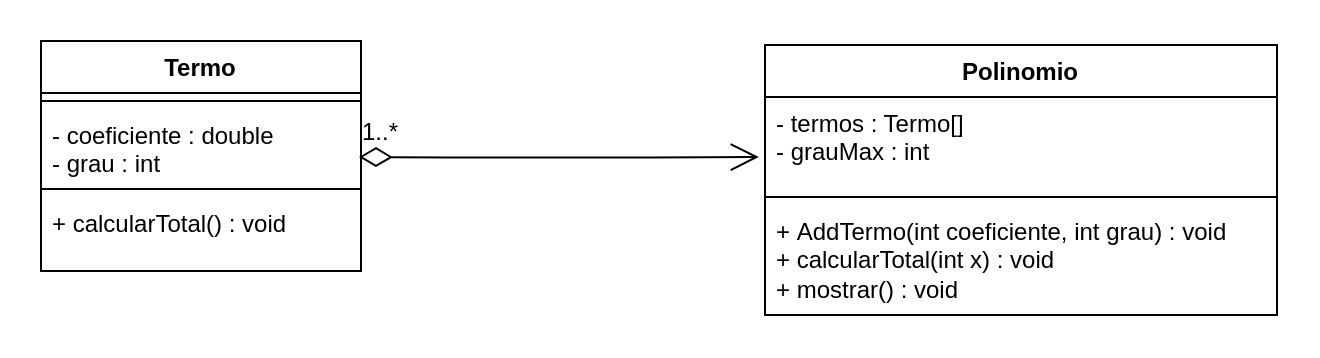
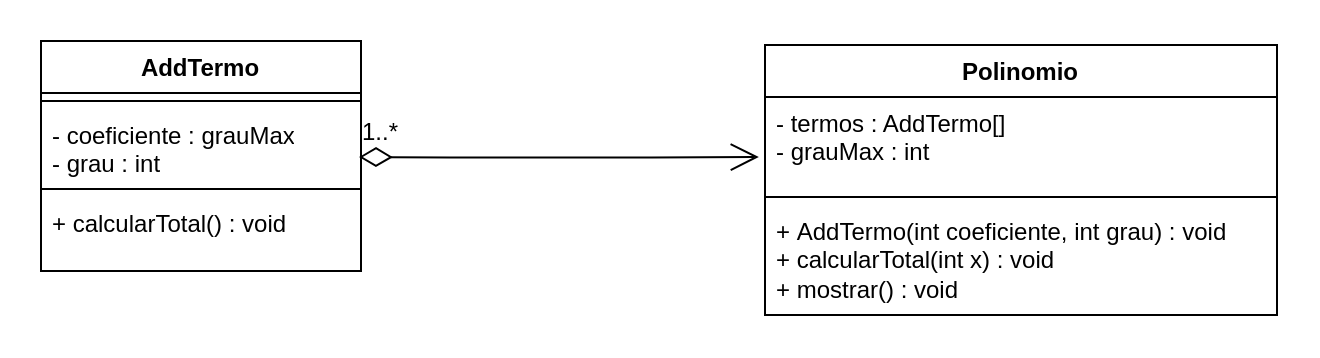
node "Termo": label "Termo" -> "AddTermo"
node "- termos : Termo[] - grauMax : int": label "- termos : Termo[] - grauMax : int" -> "- termos : AddTermo[] - grauMax : int"
node "- coeficiente : double - grau : int": label "- coeficiente : double - grau : int" -> "- coeficiente : grauMax - grau : int"
